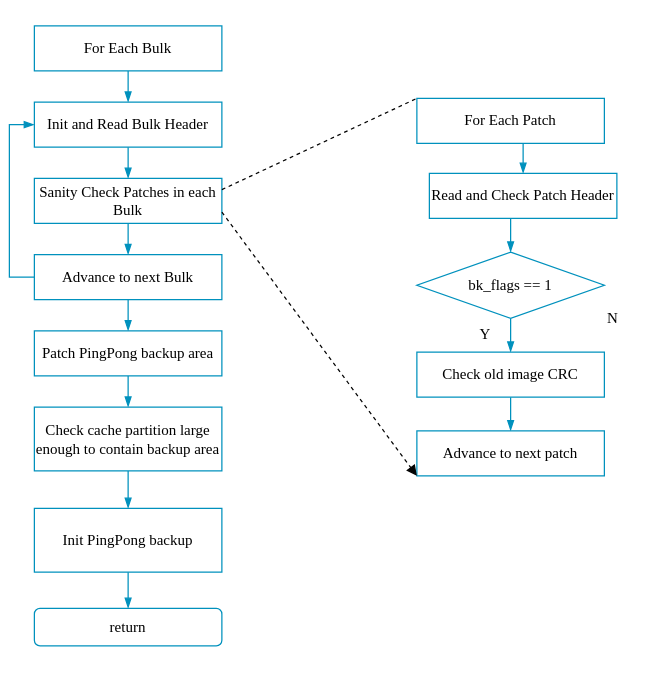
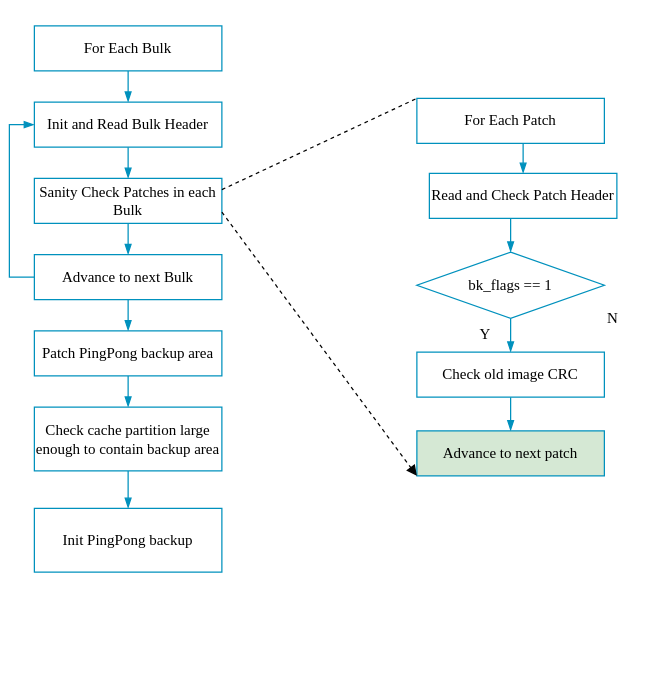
node "Advance to next patch": fillcolor #ffffff -> #d5e8d4
edge "Init PingPong backup" -> "return": removed
node "return": removed
